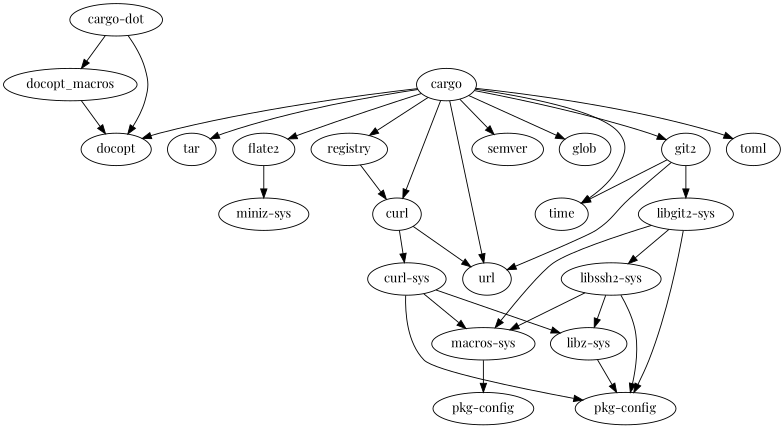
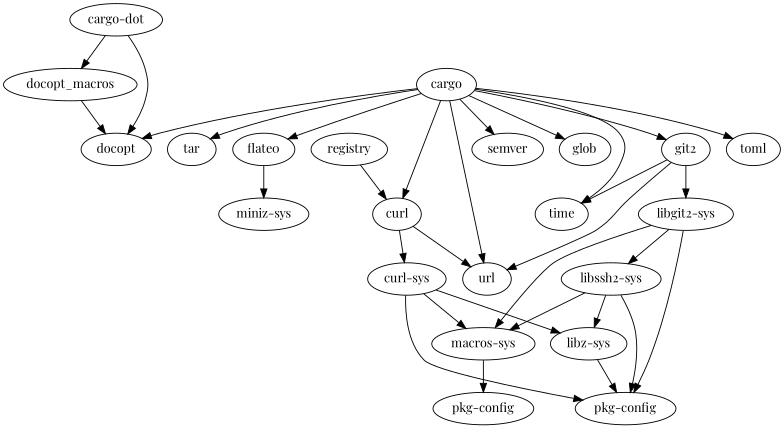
edge "cargo" -> "registry": removed
node "flate2": label "flate2" -> "flate0"
